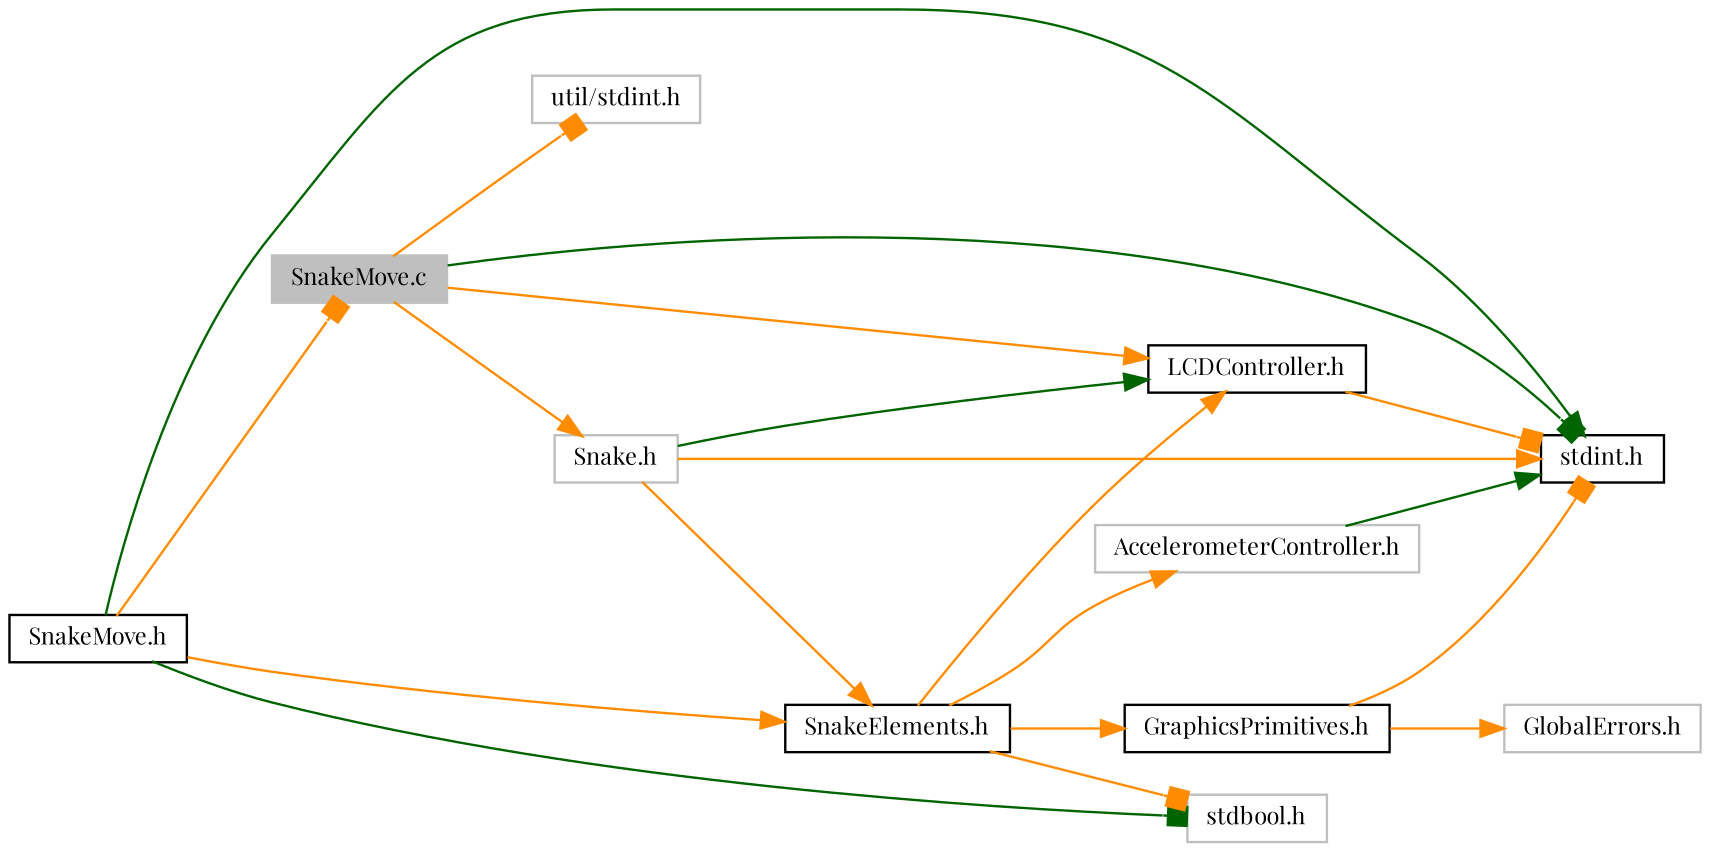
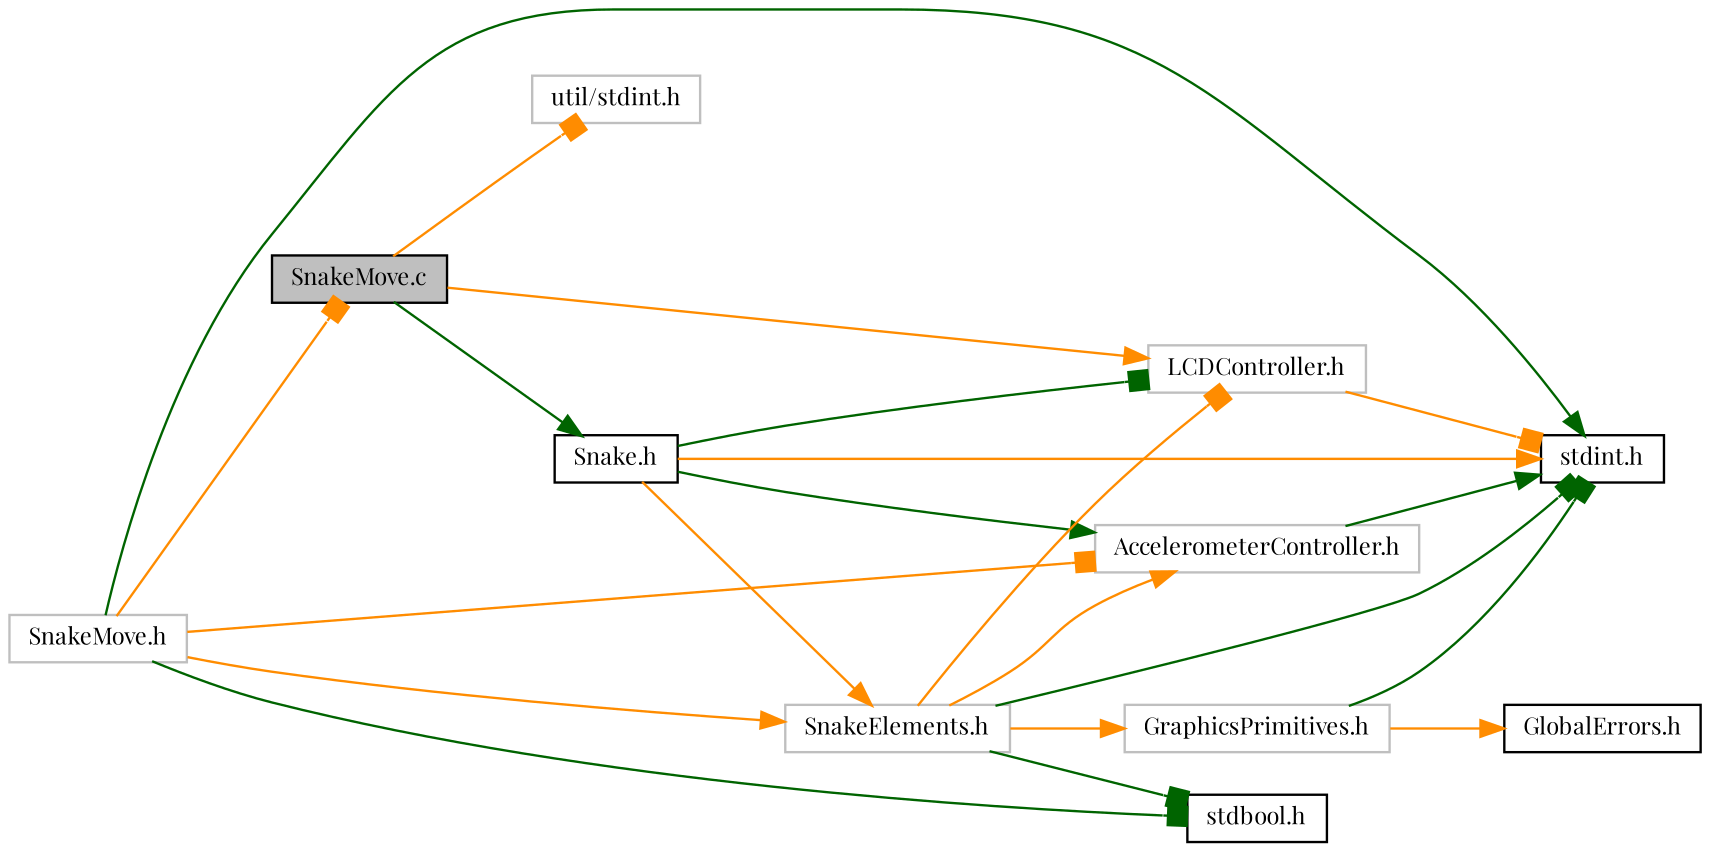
edge "SnakeMove.c" -> "stdint.h": now "SnakeElements.h" -> "stdint.h"
node "SnakeMove.c": color grey75 -> black
edge "SnakeMove.c" -> "Snake.h": color darkorange -> darkgreen
node "LCDController.h": color black -> grey75
edge "Snake.h" -> "LCDController.h": arrowhead normal -> box
node "Snake.h": color grey75 -> black
edge "Snake.h" -> "AccelerometerController.h": added
edge "SnakeElements.h" -> "LCDController.h": arrowhead normal -> box
edge "SnakeMove.h" -> "AccelerometerController.h": added
edge "GraphicsPrimitives.h" -> "stdint.h": color darkorange -> darkgreen
node "SnakeMove.h": color black -> grey75
node "SnakeElements.h": color black -> grey75
node "GraphicsPrimitives.h": color black -> grey75
node "GlobalErrors.h": color grey75 -> black
edge "SnakeElements.h" -> "stdbool.h": color darkorange -> darkgreen
node "stdbool.h": color grey75 -> black
